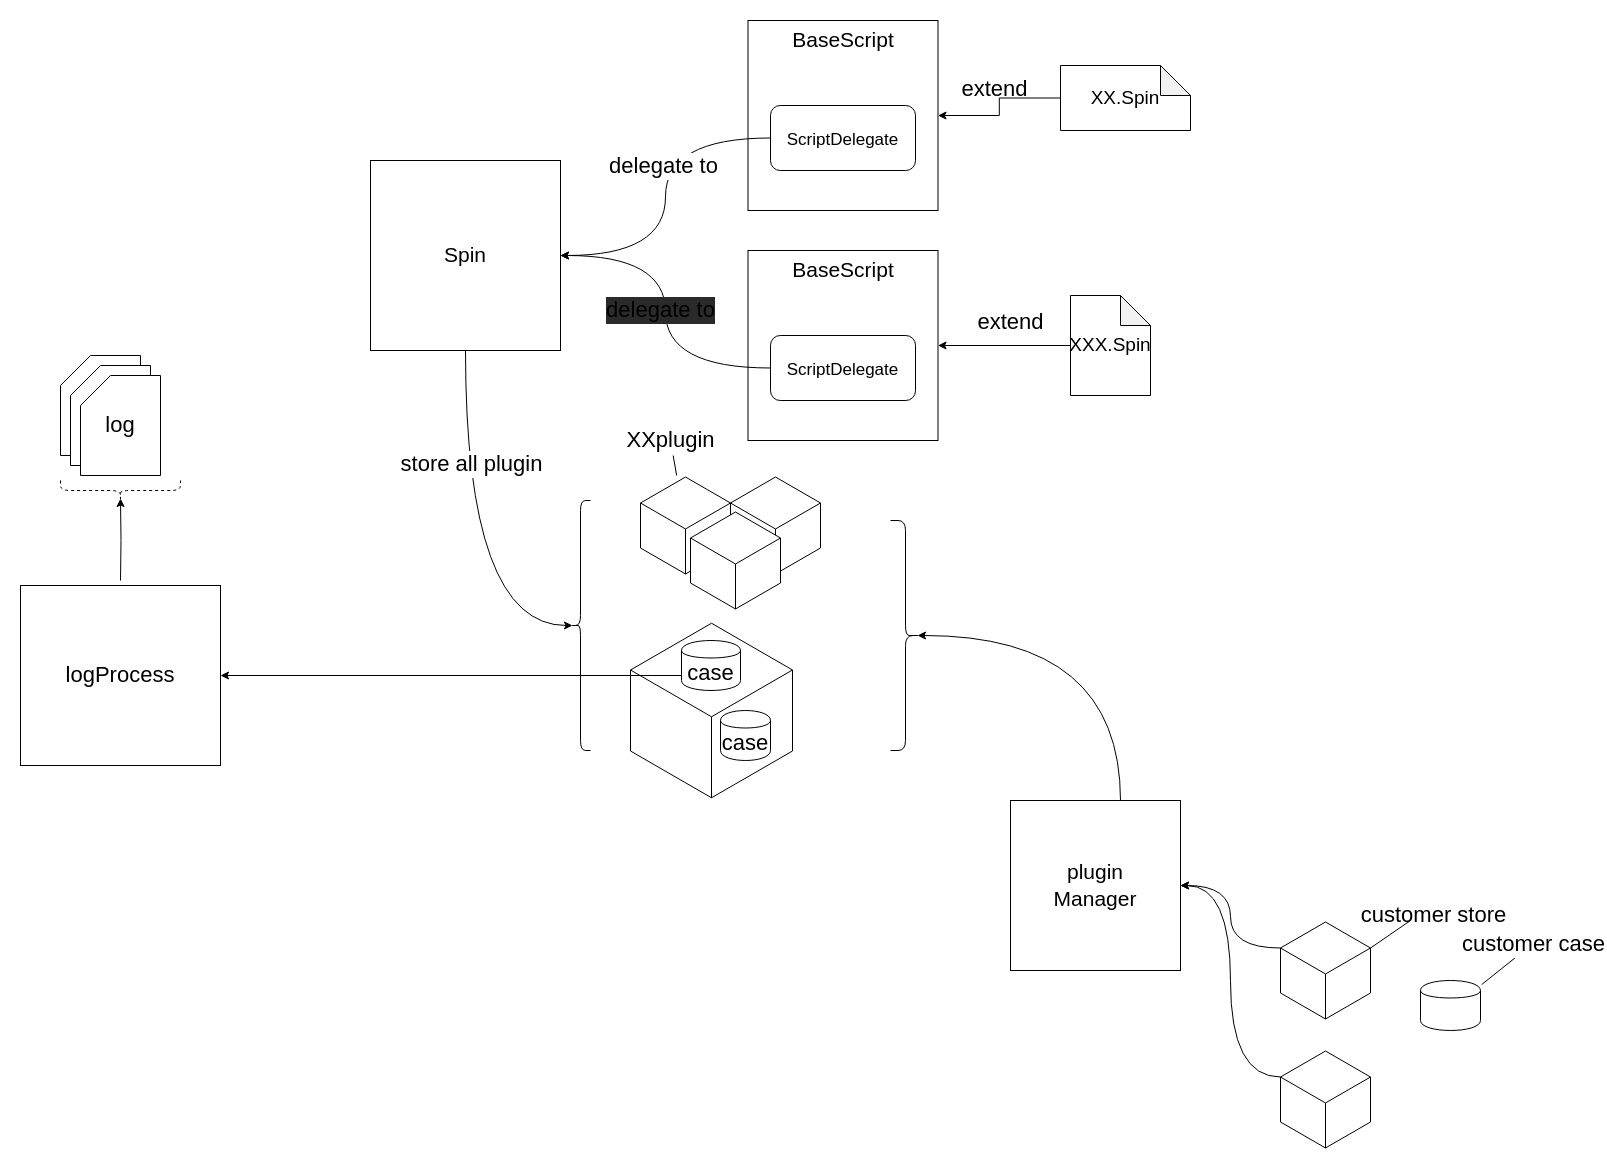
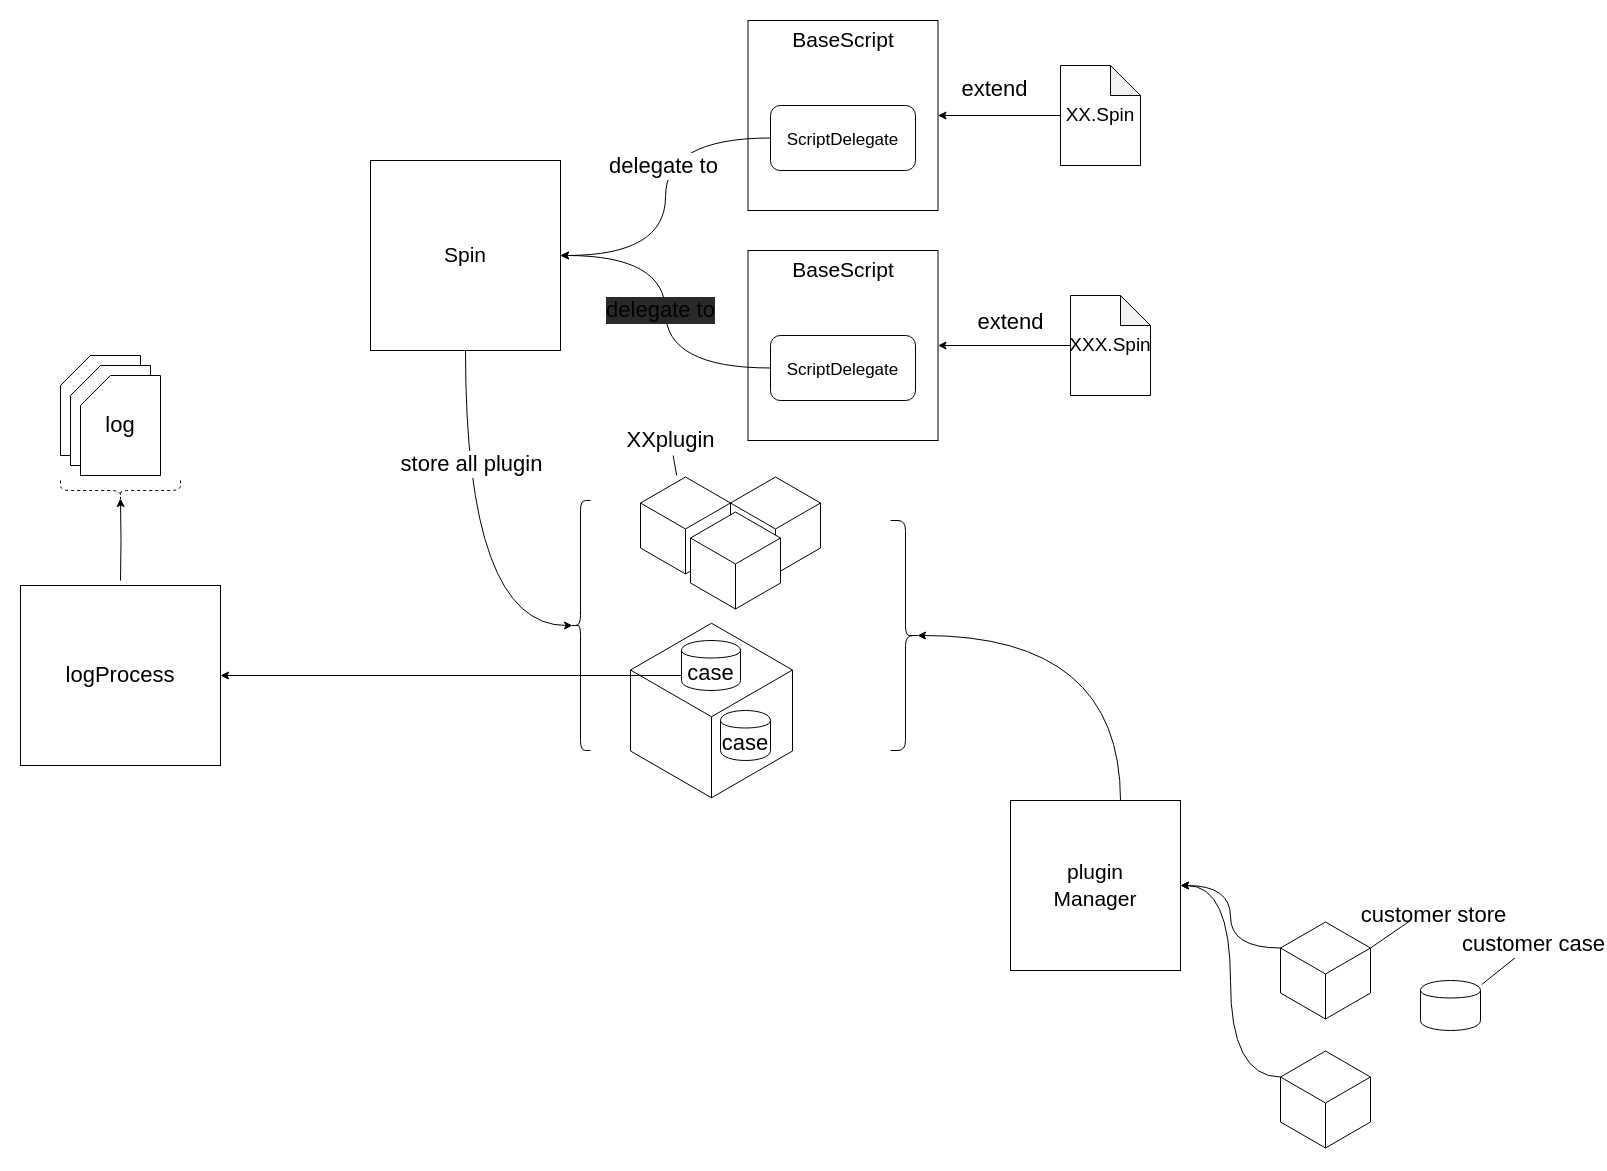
node "XX.Spin": size 130x65 -> 80x100
